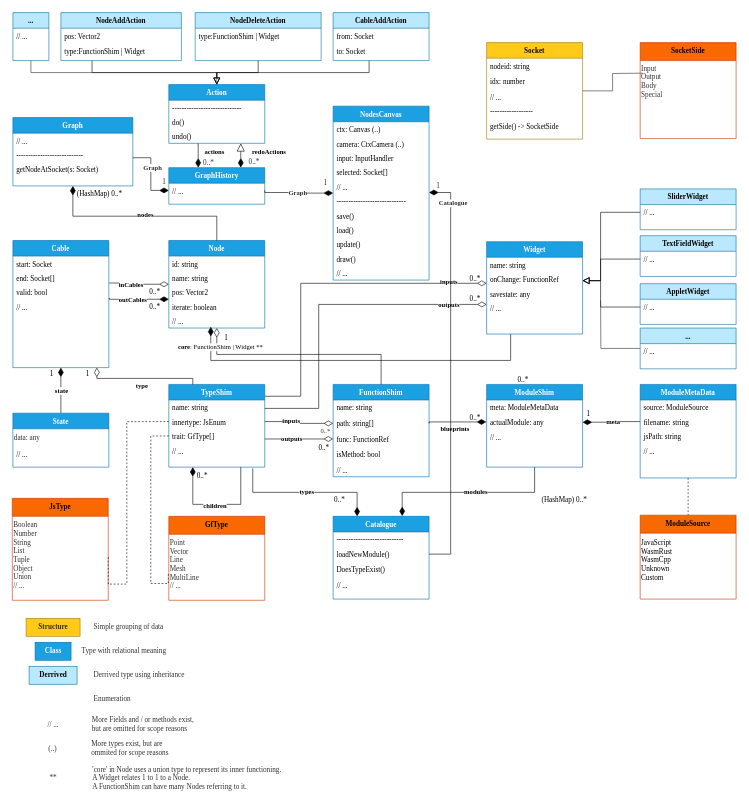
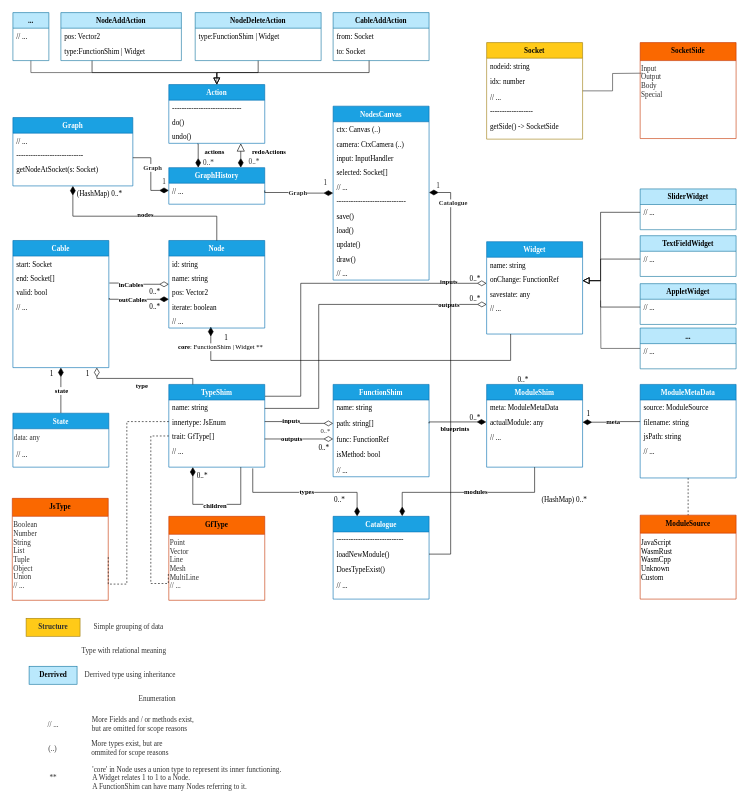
edge "FunctionShim" -> "Node": removed
node "Class": removed
node "Derrived type using inheritance": moved (159, 675) -> (150, 675)
node "Enumeration": moved (123, 699) -> (168, 699)
